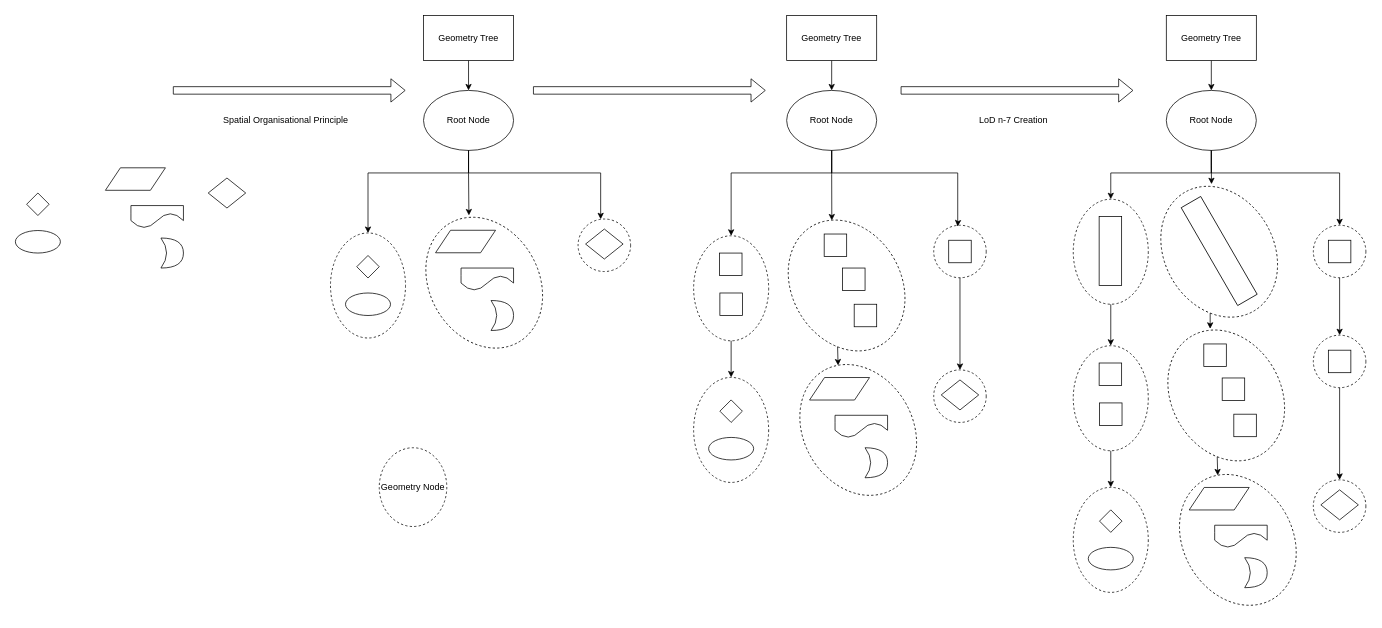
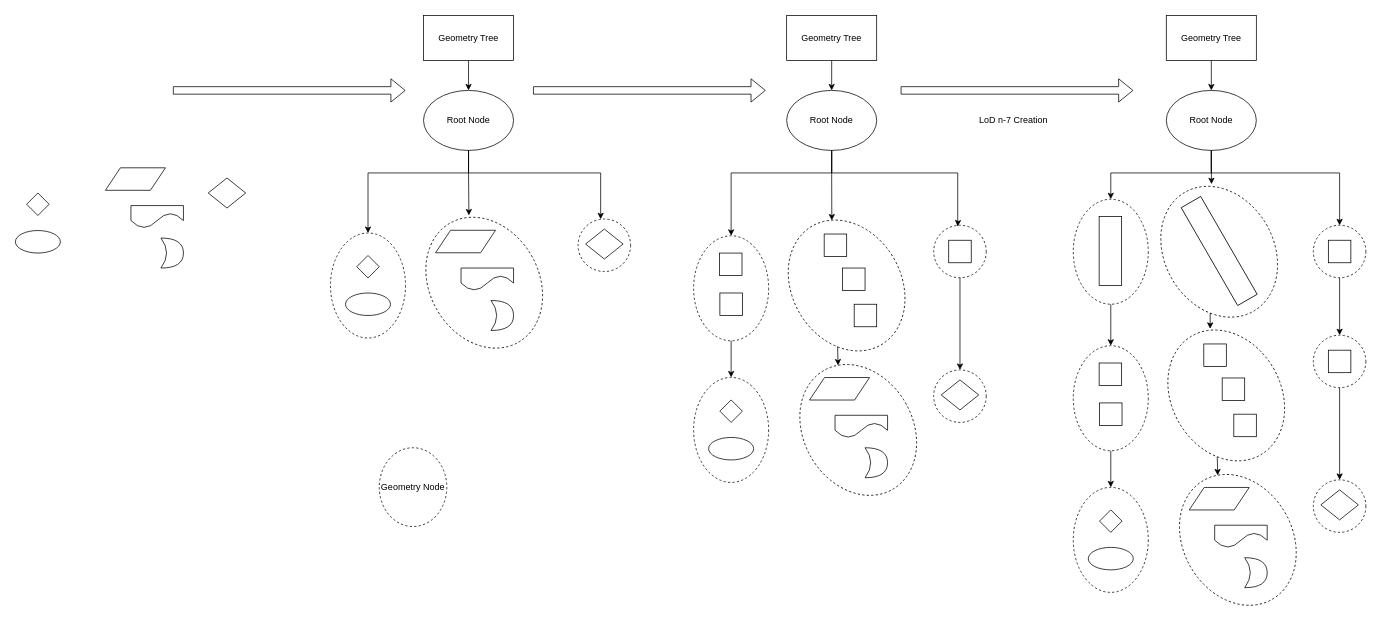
node "Spatial Organisational Principle": removed
